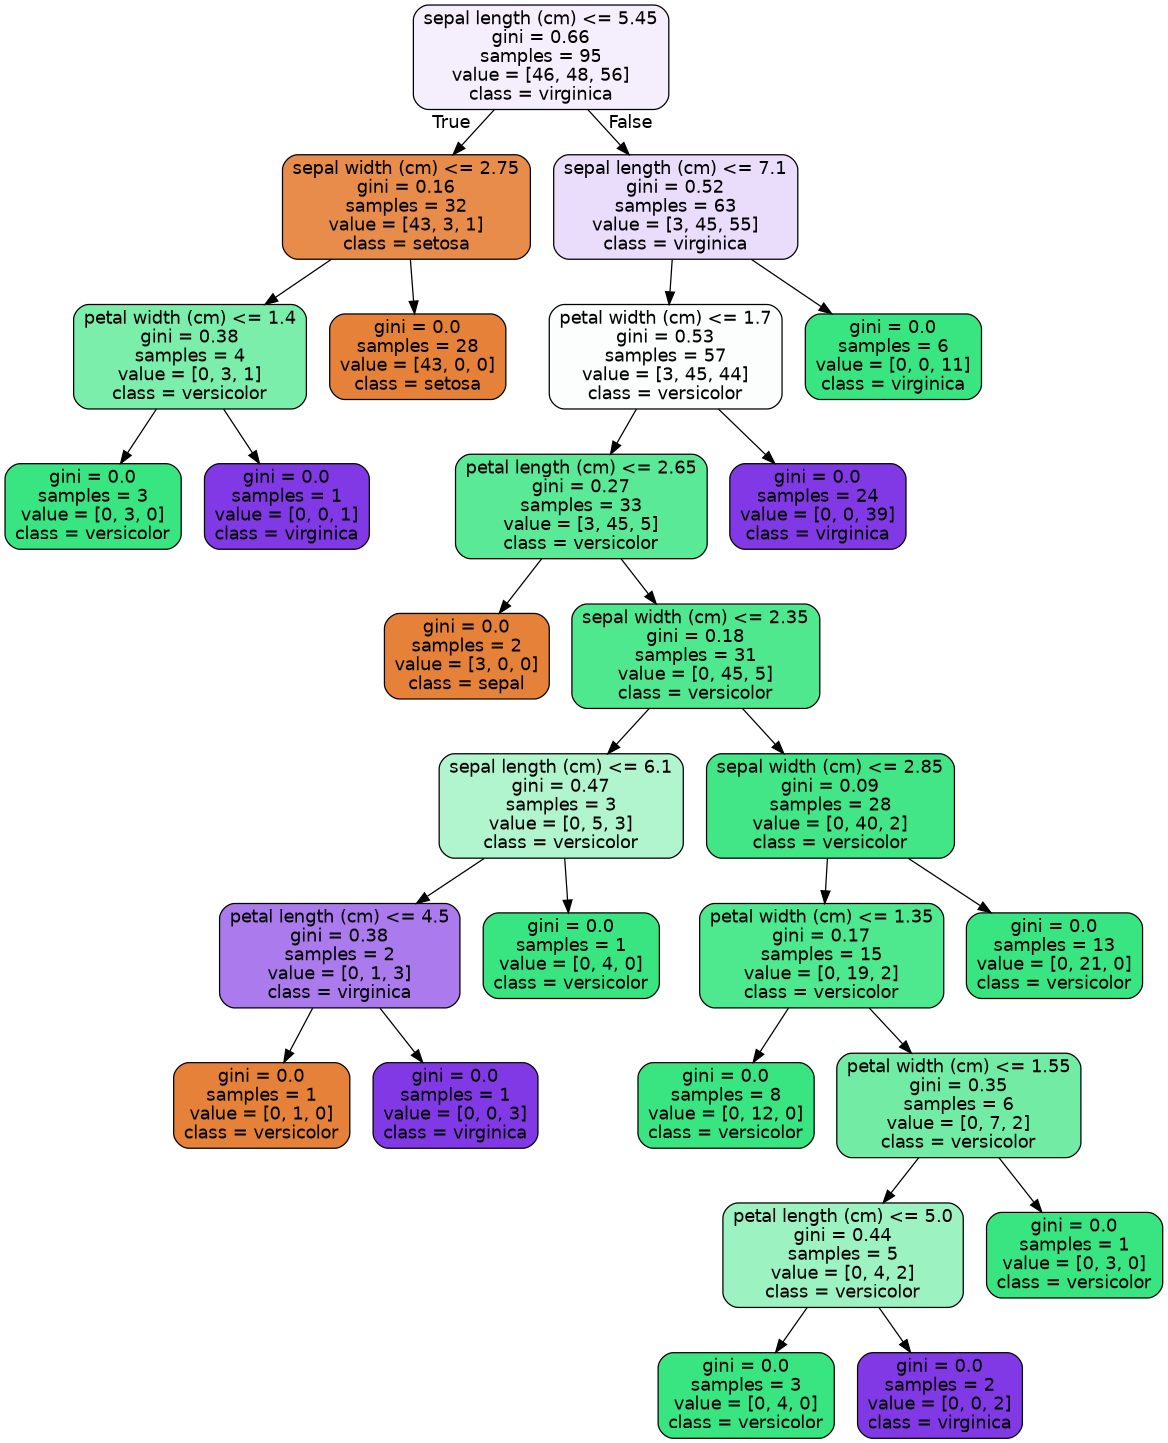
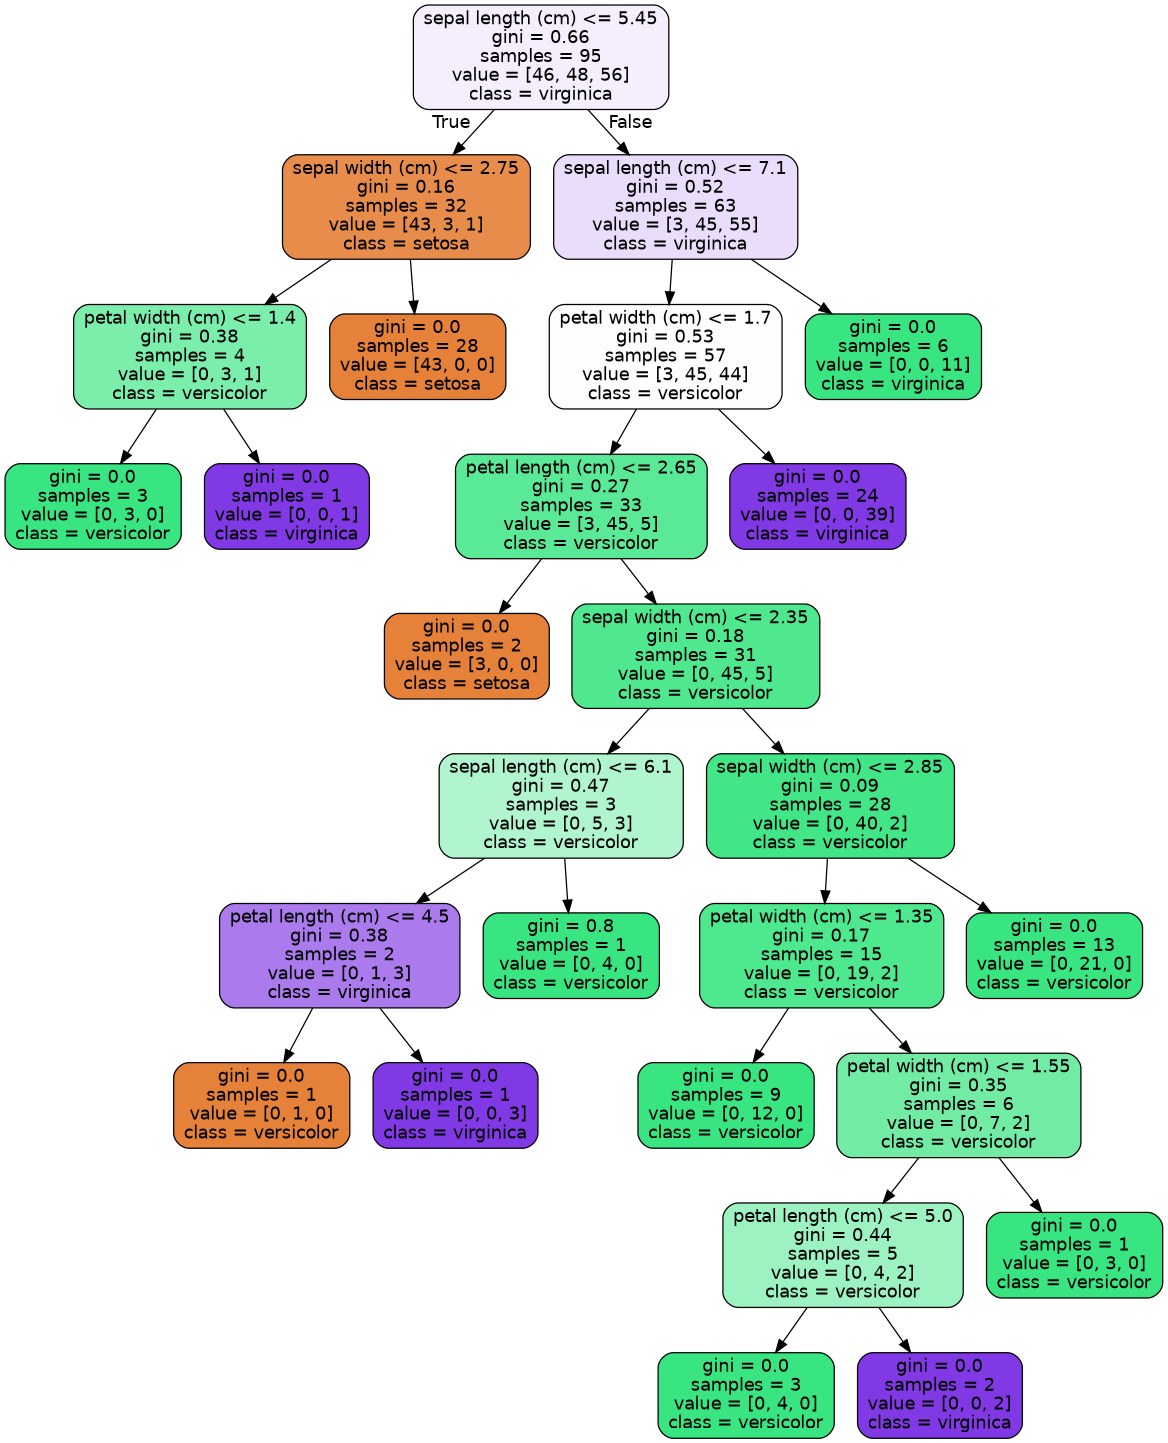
node "gini = 0.0 samples = 2 value = [3, 0, 0] class = sepal": label "gini = 0.0 samples = 2 value = [3, 0, 0] class = sepal" -> "gini = 0.0 samples = 2 value = [3, 0, 0] class = setosa"
node "gini = 0.0 samples = 1 value = [0, 4, 0] class = versicolor": label "gini = 0.0 samples = 1 value = [0, 4, 0] class = versicolor" -> "gini = 0.8 samples = 1 value = [0, 4, 0] class = versicolor"
node "gini = 0.0 samples = 8 value = [0, 12, 0] class = versicolor": label "gini = 0.0 samples = 8 value = [0, 12, 0] class = versicolor" -> "gini = 0.0 samples = 9 value = [0, 12, 0] class = versicolor"
